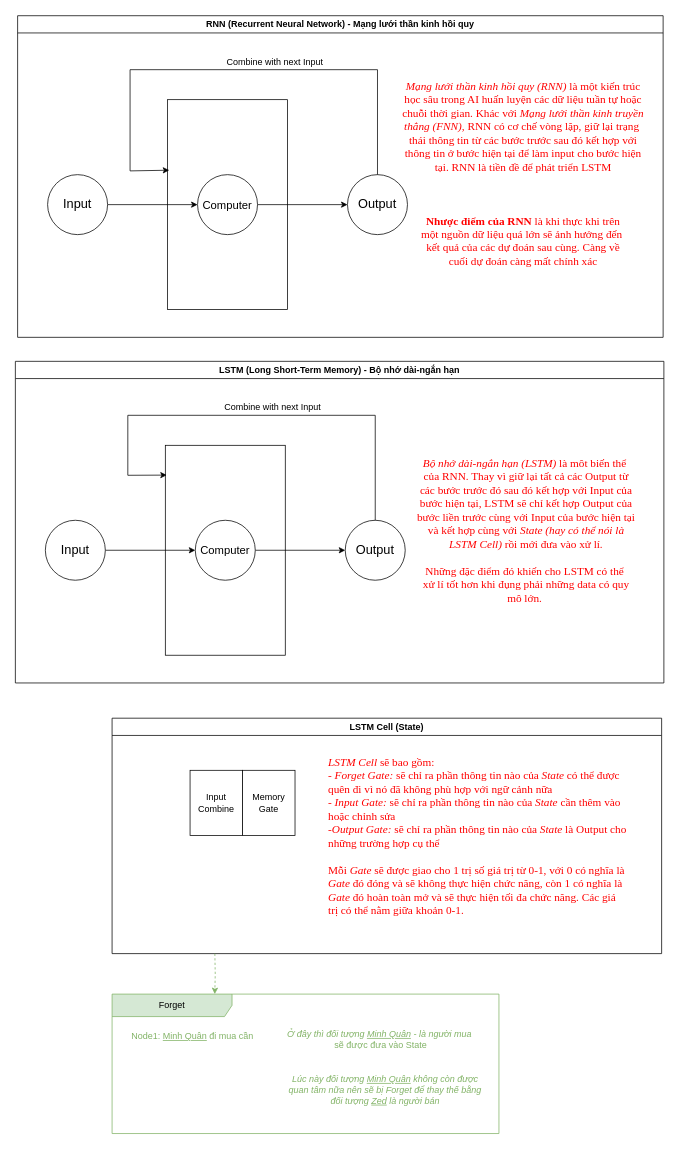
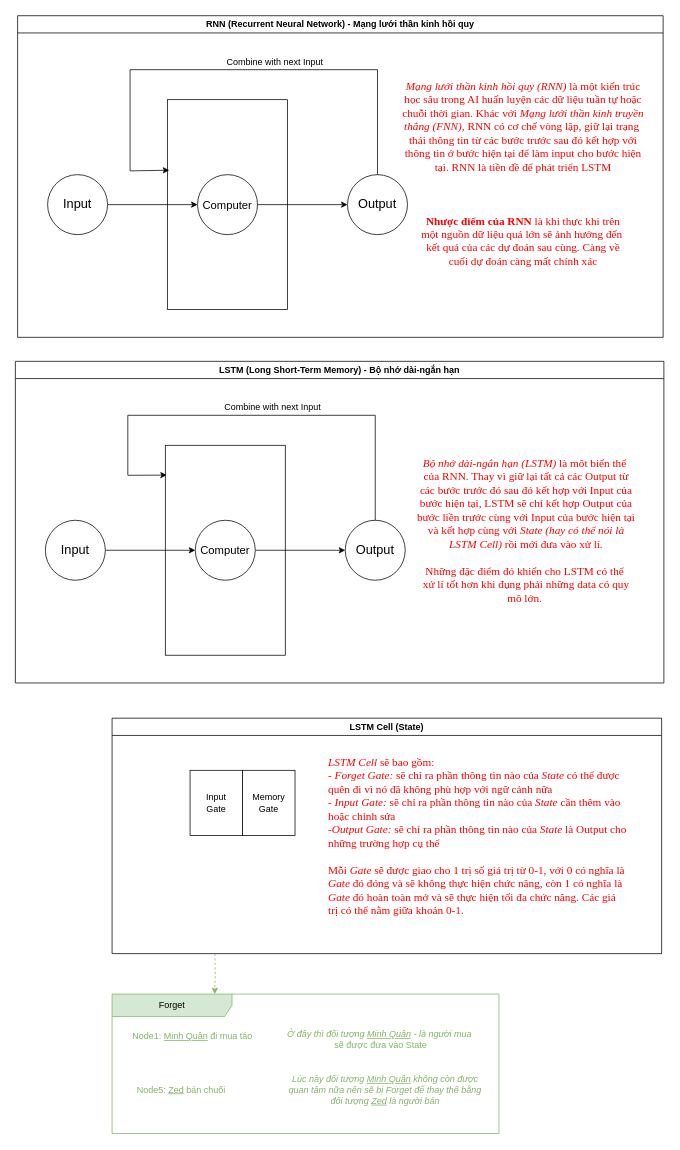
node "Input Combine": label "Input Combine" -> "Input Gate"
node "Node1: Minh Quân đi mua cần": label "Node1: Minh Quân đi mua cần" -> "Node1: Minh Quân đi mua táo"
node "Node5: Zed bán chuối": added
